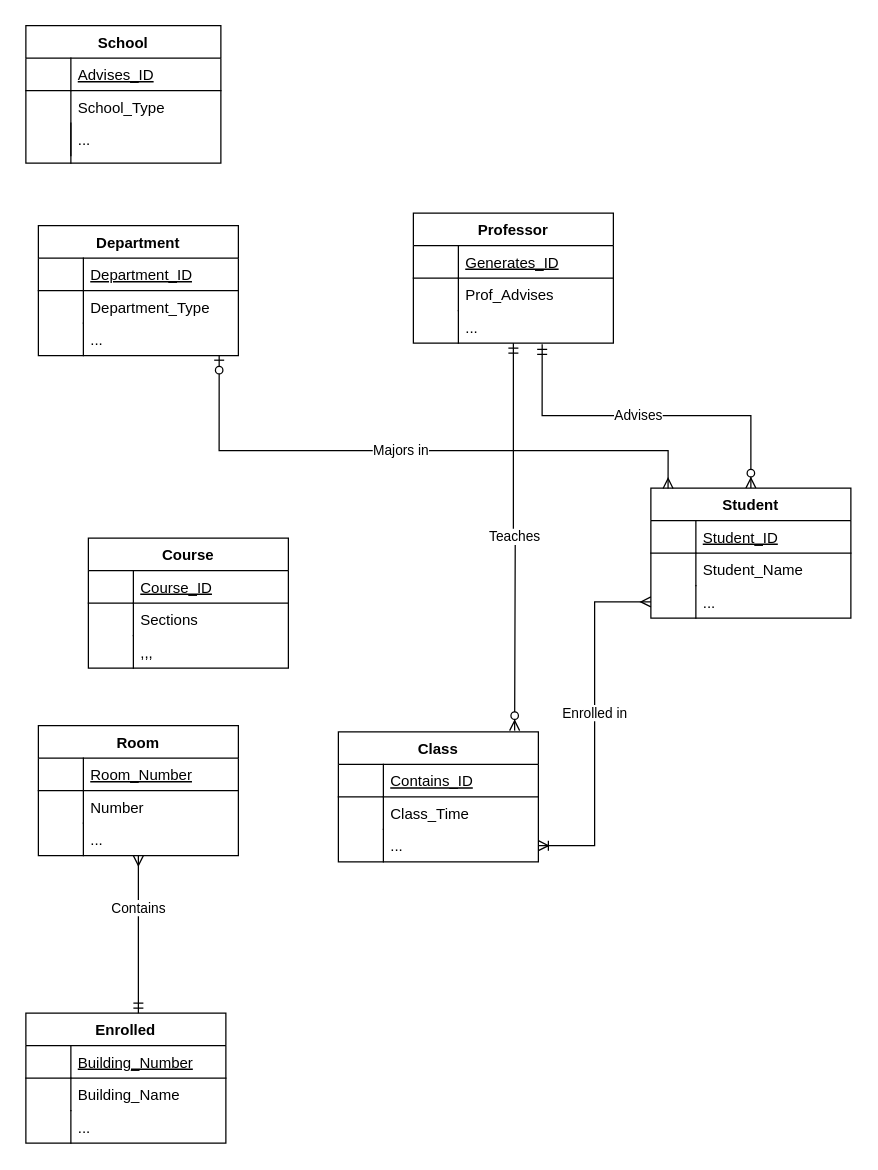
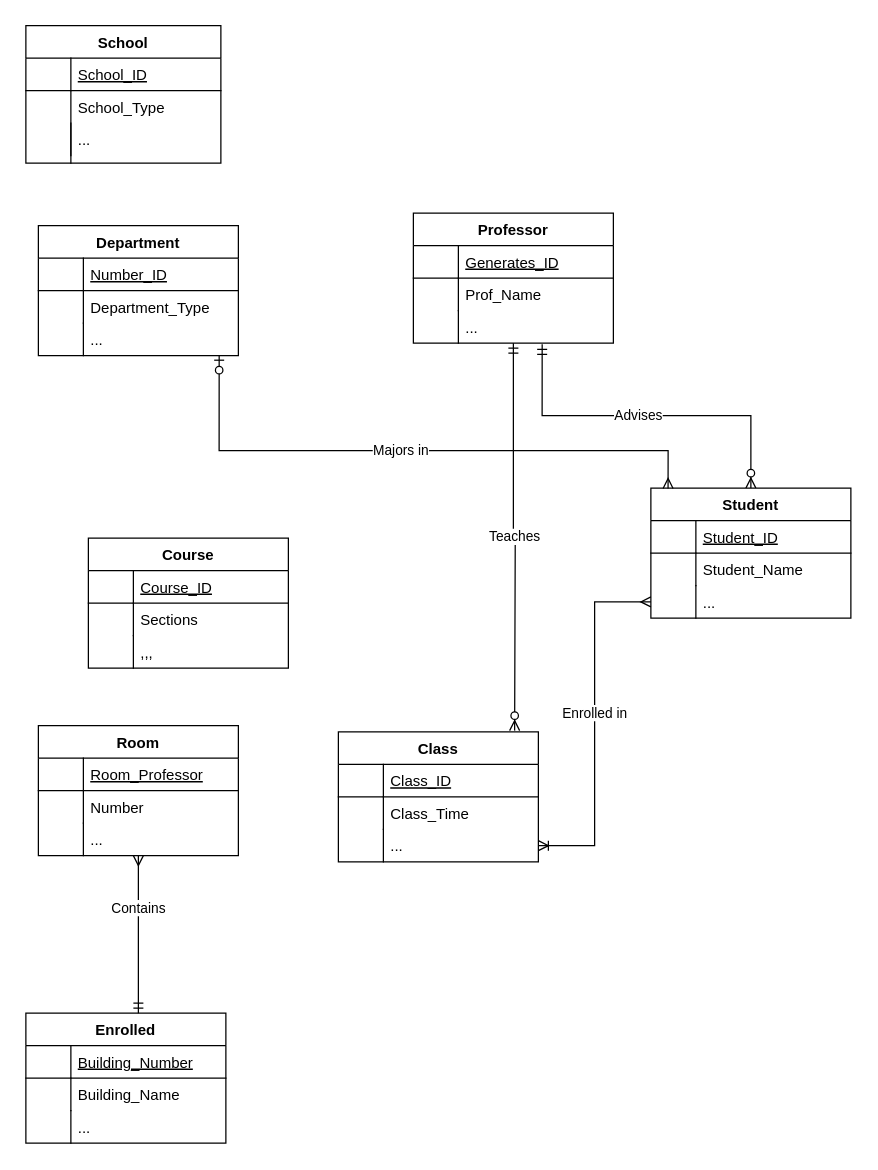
node "Advises_ID": label "Advises_ID" -> "School_ID"
node "Department_ID": label "Department_ID" -> "Number_ID"
node "Prof_Advises": label "Prof_Advises" -> "Prof_Name"
node "Room_Number": label "Room_Number" -> "Room_Professor"
node "Contains_ID": label "Contains_ID" -> "Class_ID"
